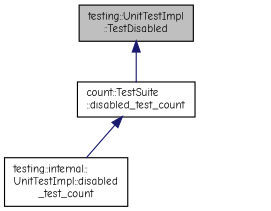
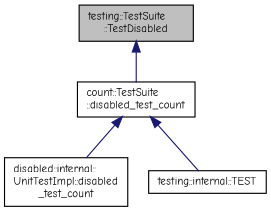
node "testing::UnitTestImpl ::TestDisabled": label "testing::UnitTestImpl ::TestDisabled" -> "testing::TestSuite ::TestDisabled"
node "testing::internal:: UnitTestImpl::disabled _test_count": label "testing::internal:: UnitTestImpl::disabled _test_count" -> "disabled::internal:: UnitTestImpl::disabled _test_count"
node "testing::internal::TEST": added
